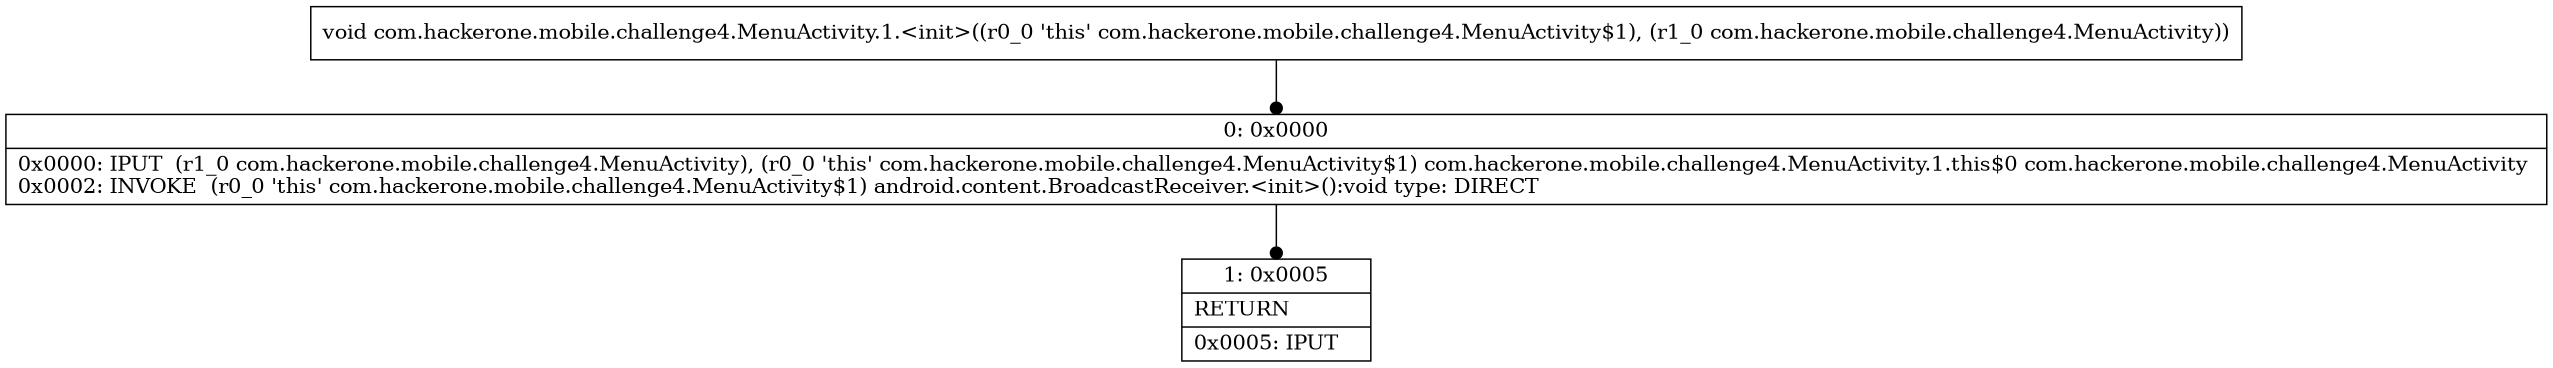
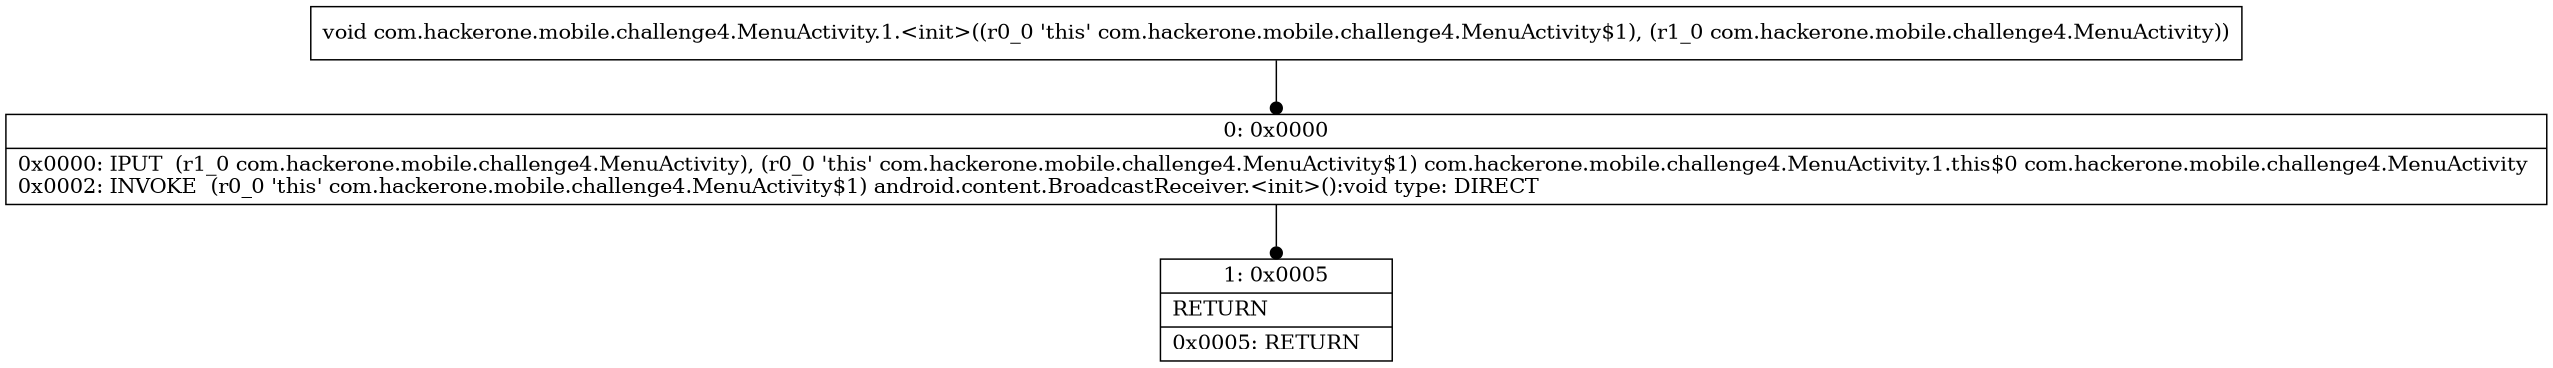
node "1: 0x0005": text "0x0005: IPUT" -> "0x0005: RETURN"
